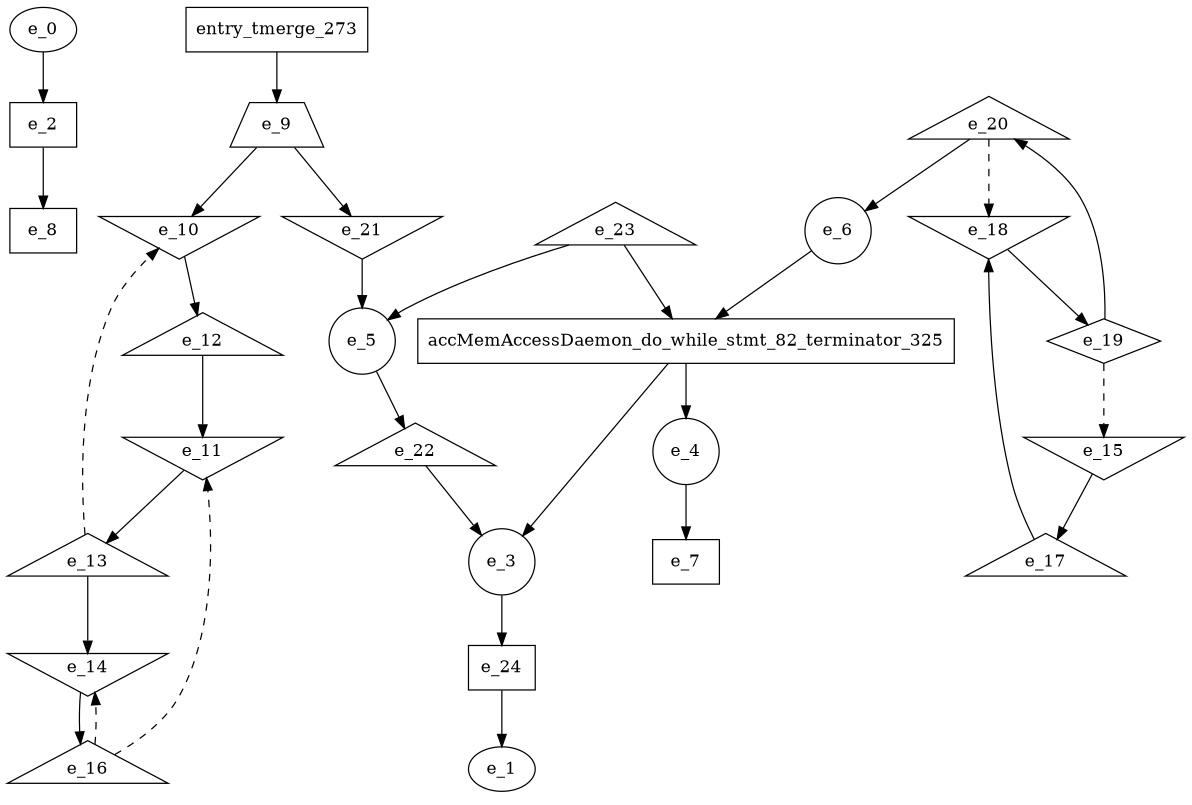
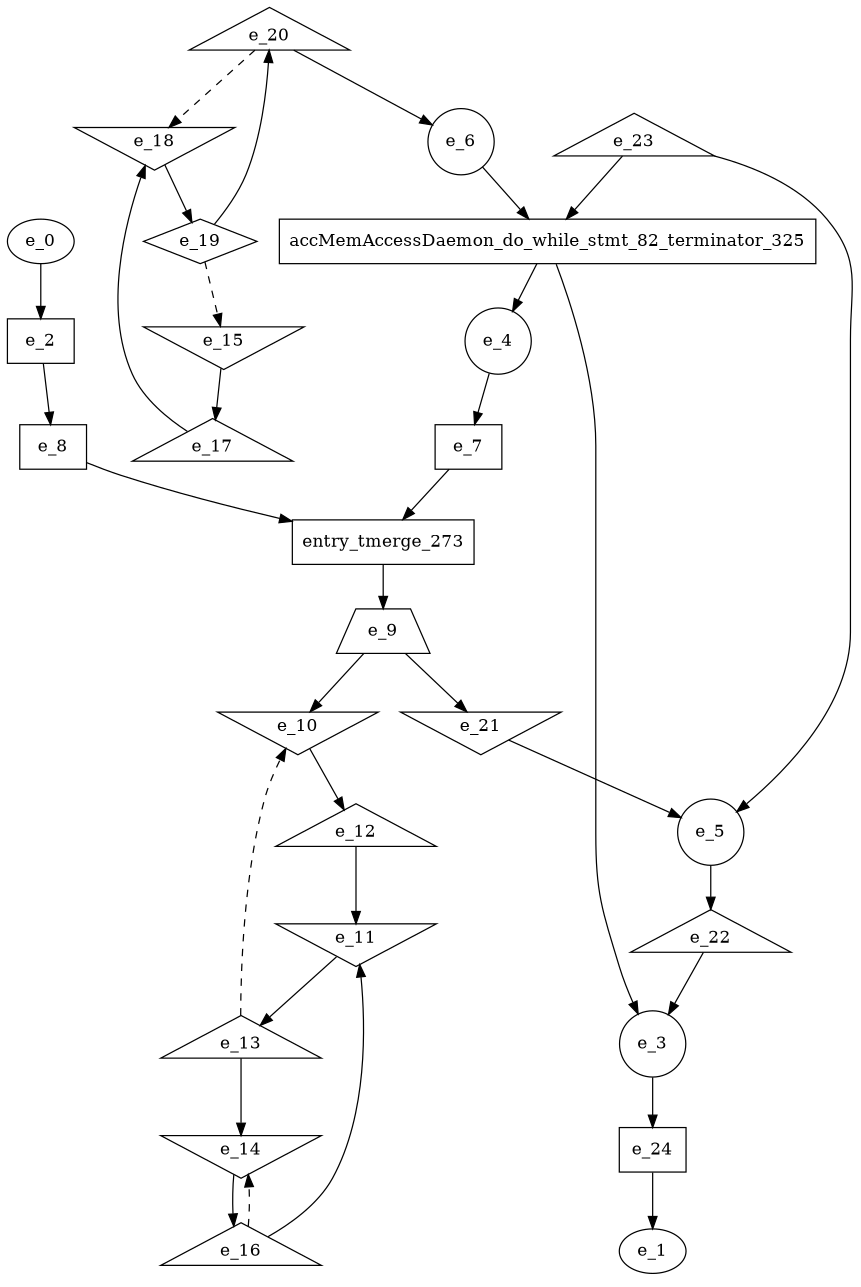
edge "e_7" -> "entry_tmerge_273": added
edge "e_8" -> "entry_tmerge_273": added
edge "e_16" -> "e_11": style dashed -> solid
